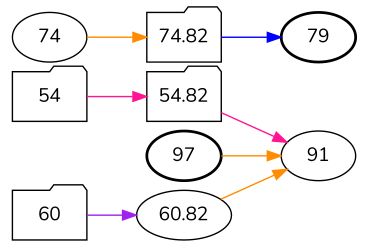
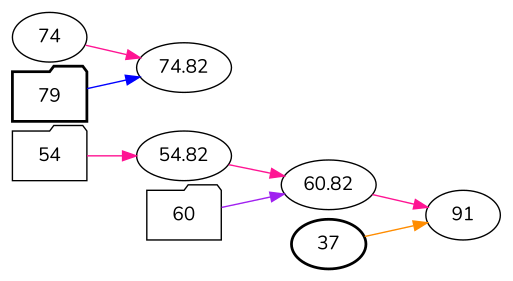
edge "74" -> "74.82": color darkorange -> deeppink
node "74.82": shape folder -> ellipse
edge "74.82" -> "79": reversed
node "79": shape ellipse -> folder
node "54.82": shape folder -> ellipse
edge "54.82" -> "91": now "54.82" -> "60.82"
node "97": label "97" -> "37"
edge "60.82" -> "91": color darkorange -> deeppink
